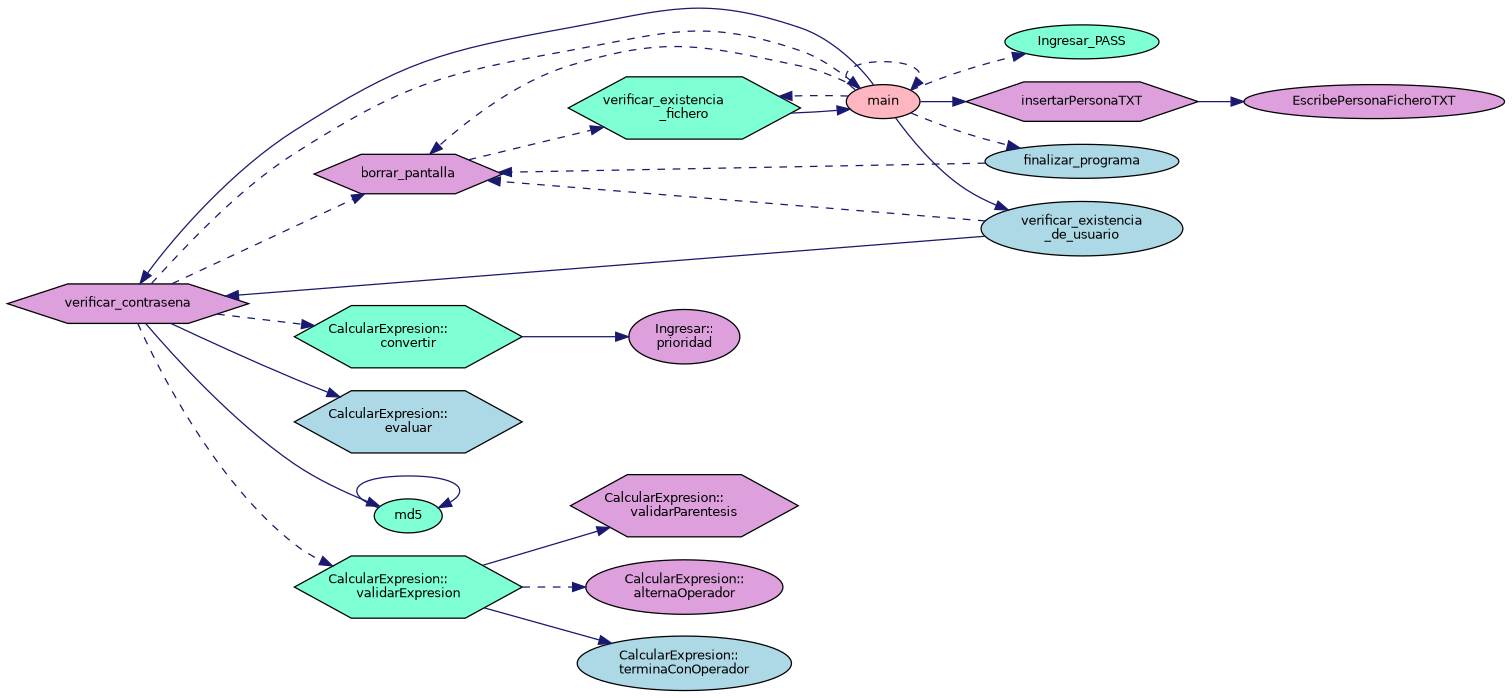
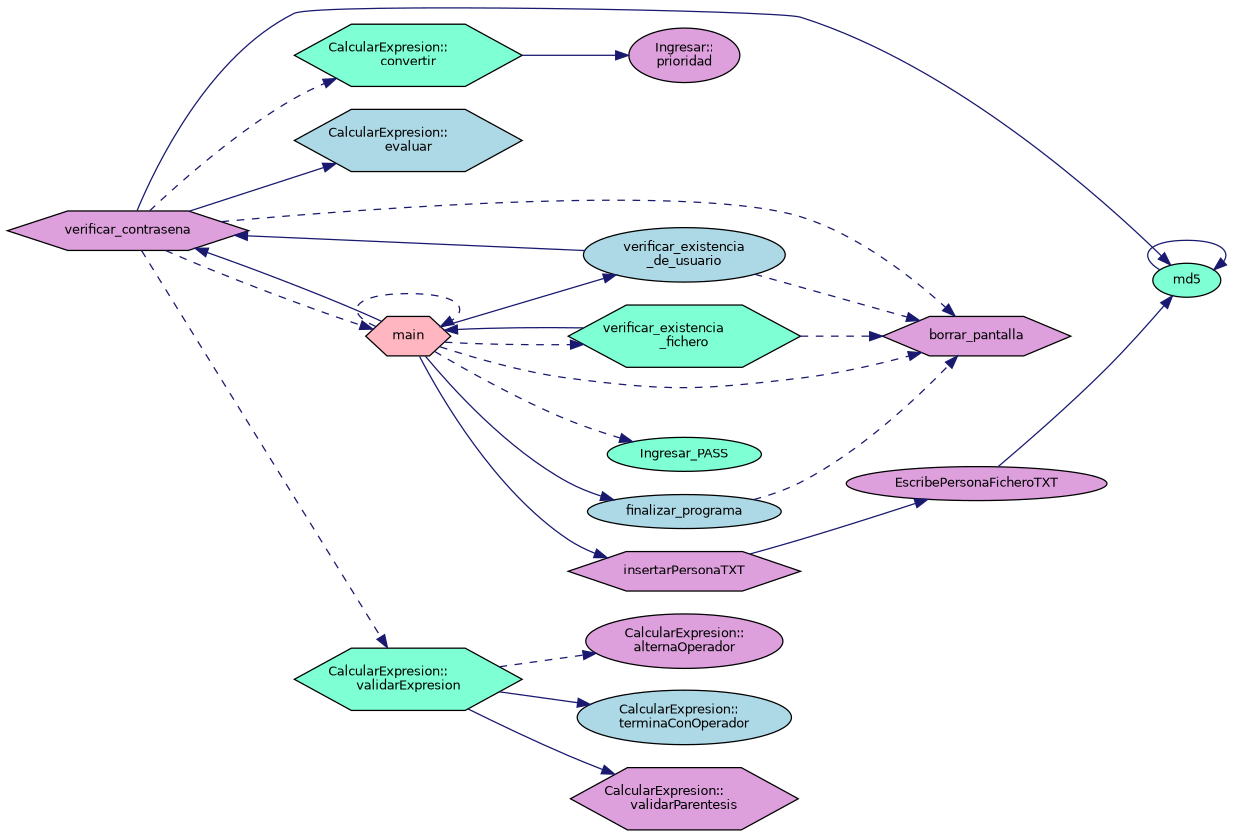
node "main": shape ellipse -> hexagon
edge "main" -> "finalizar_programa": style dashed -> solid
edge "borrar_pantalla" -> "verificar_existencia _fichero": reversed
edge "EscribePersonaFicheroTXT" -> "md5": added
